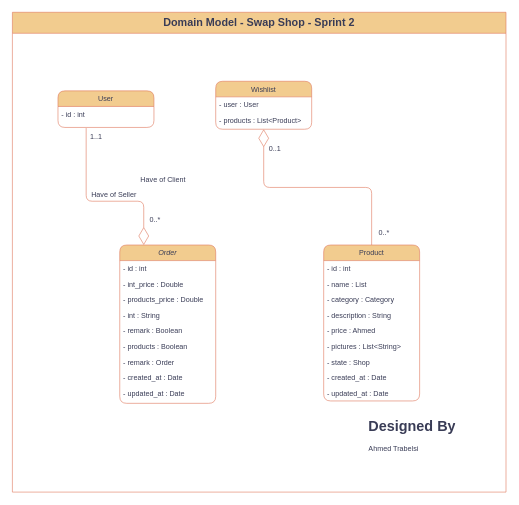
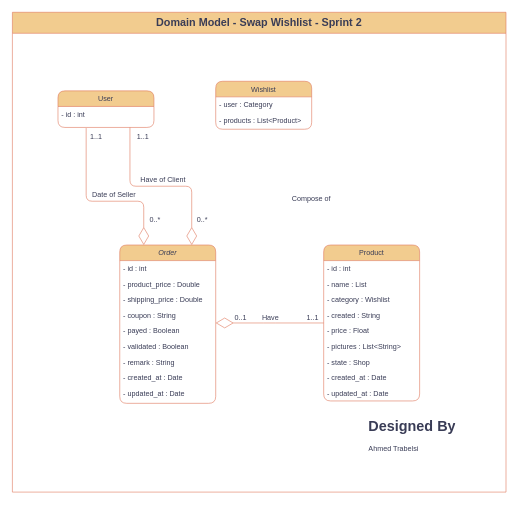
node "Domain Model - Swap Shop - Sprint 2": label "Domain Model - Swap Shop - Sprint 2" -> "Domain Model - Swap Wishlist - Sprint 2"
node "- user : User": label "- user : User" -> "- user : Category"
edge "User" -> "Order": added, labels "1..1", "Compose of", "0..*"
edge "Product" -> "Wishlist": removed, labels "0..*", "0..1"
node "Have of Seller": label "Have of Seller" -> "Date of Seller"
node "- int_price : Double": label "- int_price : Double" -> "- product_price : Double"
node "- products_price : Double": label "- products_price : Double" -> "- shipping_price : Double"
node "- category : Category": label "- category : Category" -> "- category : Wishlist"
node "- int : String": label "- int : String" -> "- coupon : String"
node "- description : String": label "- description : String" -> "- created : String"
edge "Product" -> "Order": added, labels "1..1", "Have", "0..1"
node "- remark : Boolean": label "- remark : Boolean" -> "- payed : Boolean"
node "- price : Ahmed": label "- price : Ahmed" -> "- price : Float"
node "- products : Boolean": label "- products : Boolean" -> "- validated : Boolean"
node "- remark : Order": label "- remark : Order" -> "- remark : String"
